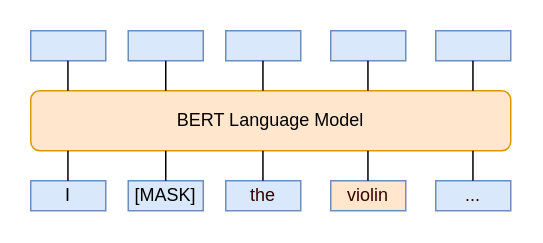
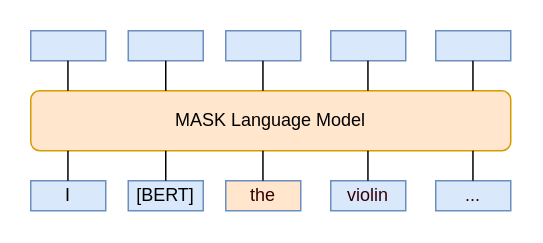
node "BERT Language Model": label "BERT Language Model" -> "MASK Language Model"
node "[MASK]": label "[MASK]" -> "[BERT]"
node "the": fillcolor #dae8fc -> #ffe6cc
node "violin": fillcolor #ffe6cc -> #dae8fc
